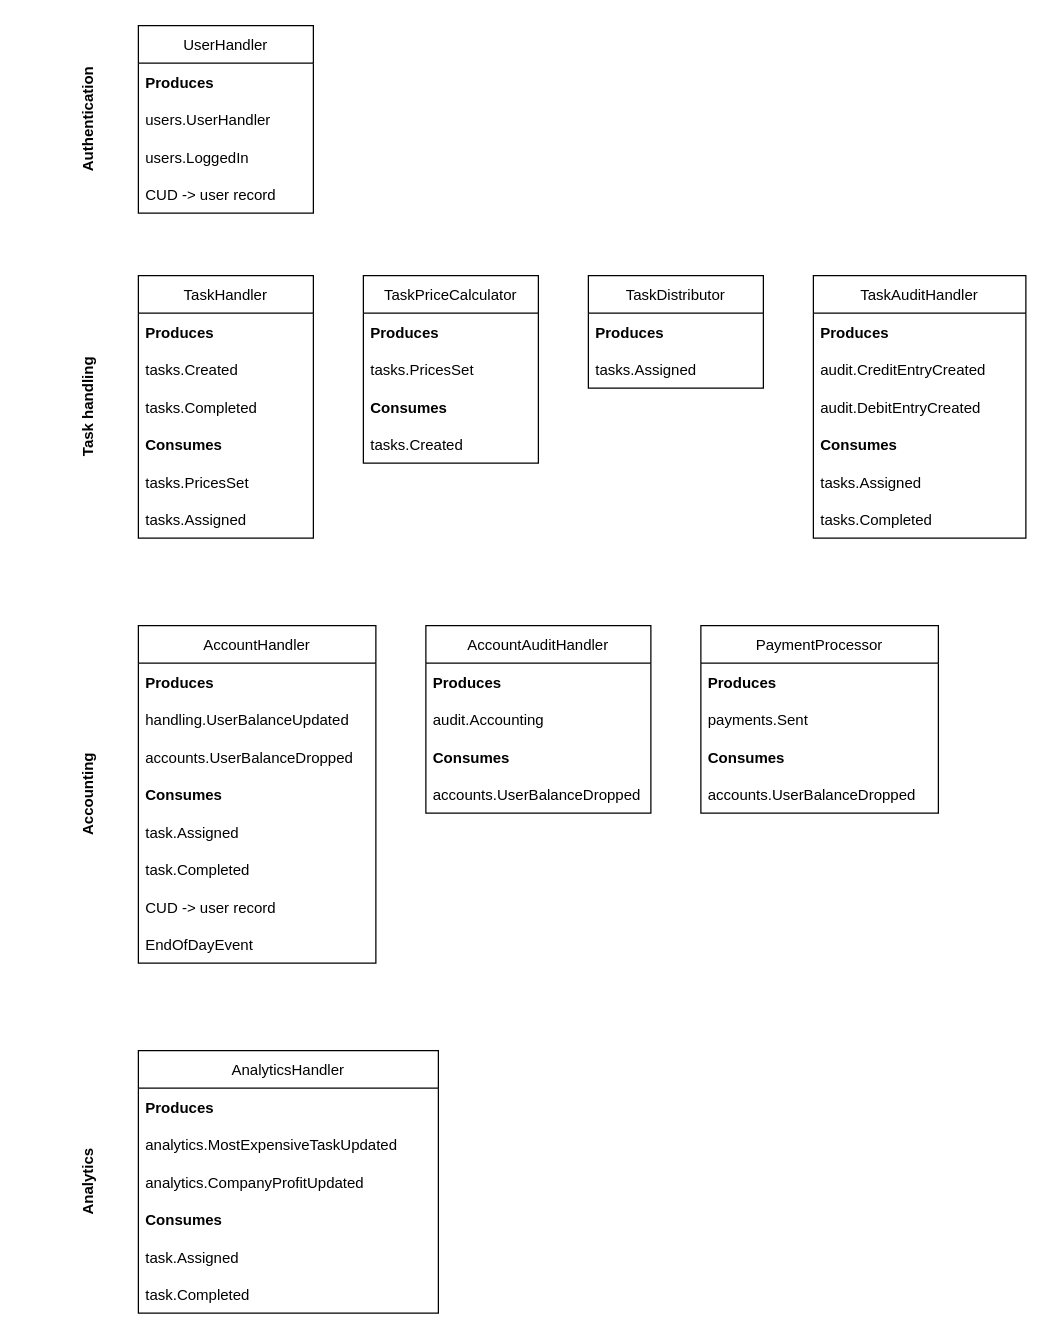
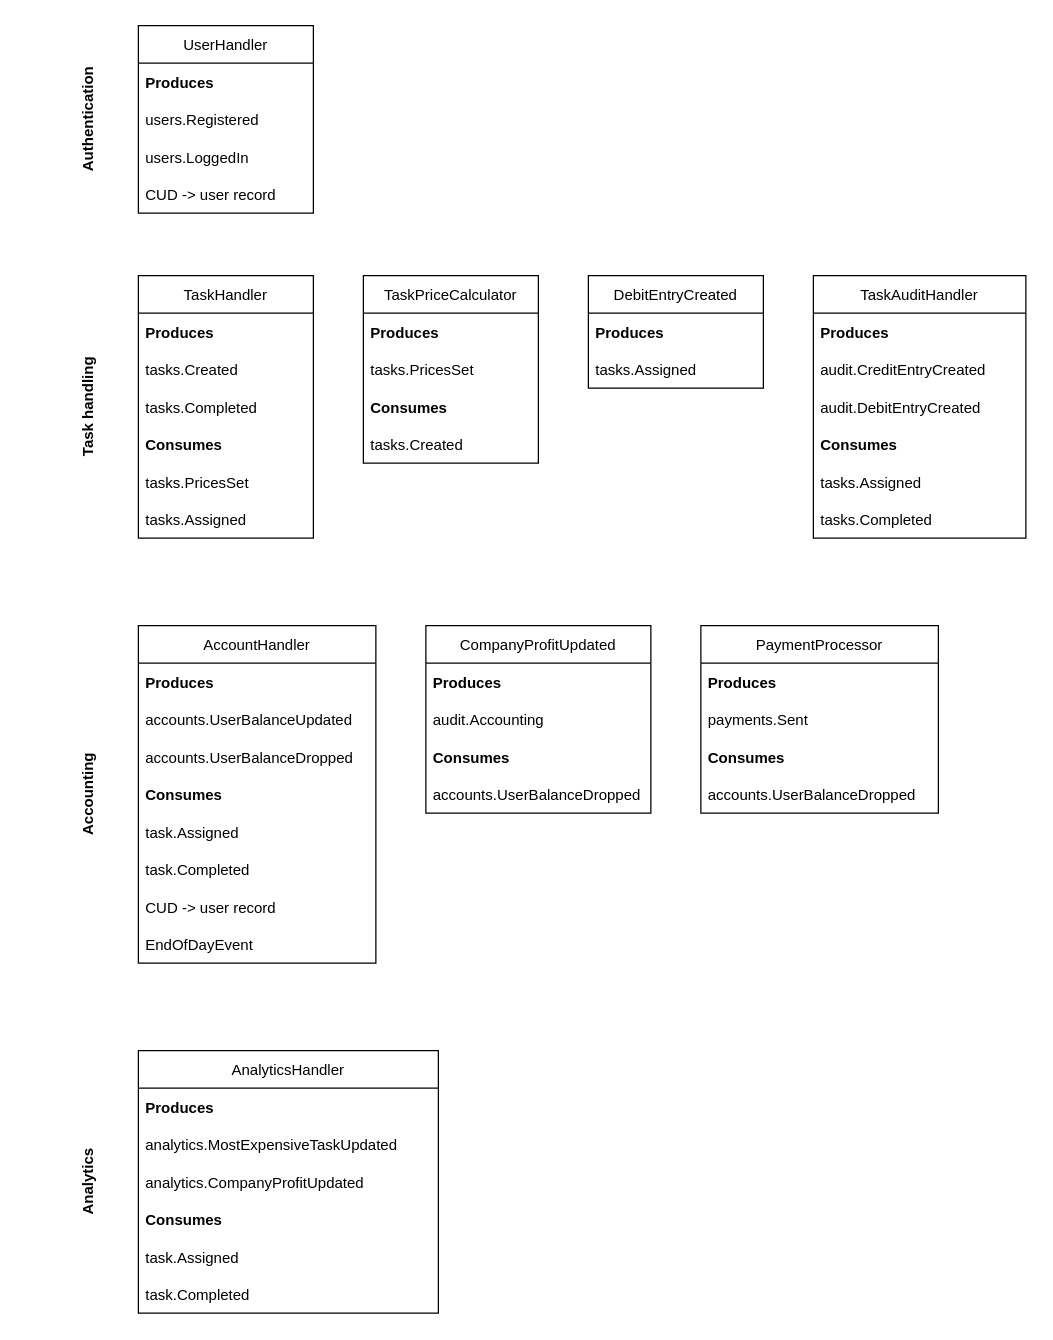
node "users.UserHandler": label "users.UserHandler" -> "users.Registered"
node "TaskDistributor": label "TaskDistributor" -> "DebitEntryCreated"
node "AccountAuditHandler": label "AccountAuditHandler" -> "CompanyProfitUpdated"
node "handling.UserBalanceUpdated": label "handling.UserBalanceUpdated" -> "accounts.UserBalanceUpdated"
